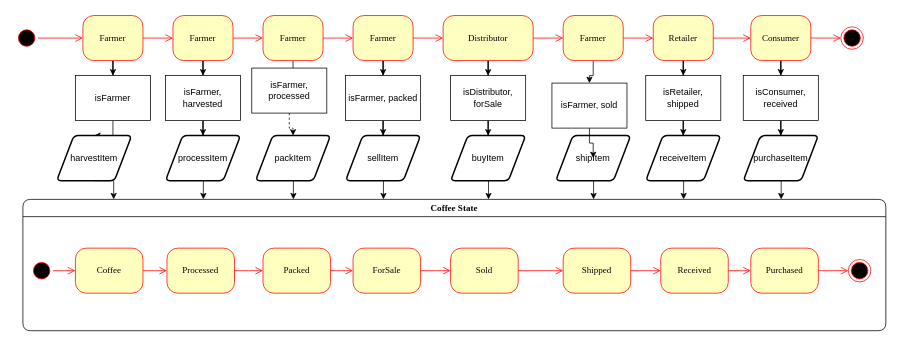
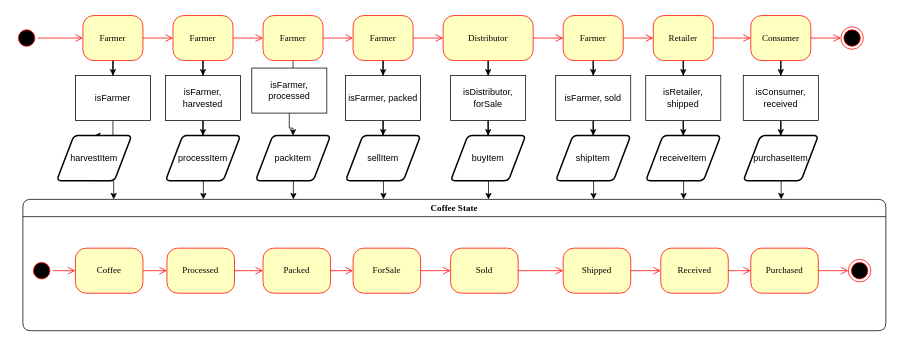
node "isFarmer, sold": moved (589, 105) -> (593, 98)
edge "isFarmer, processed" -> "packItem": style dashed -> solid
